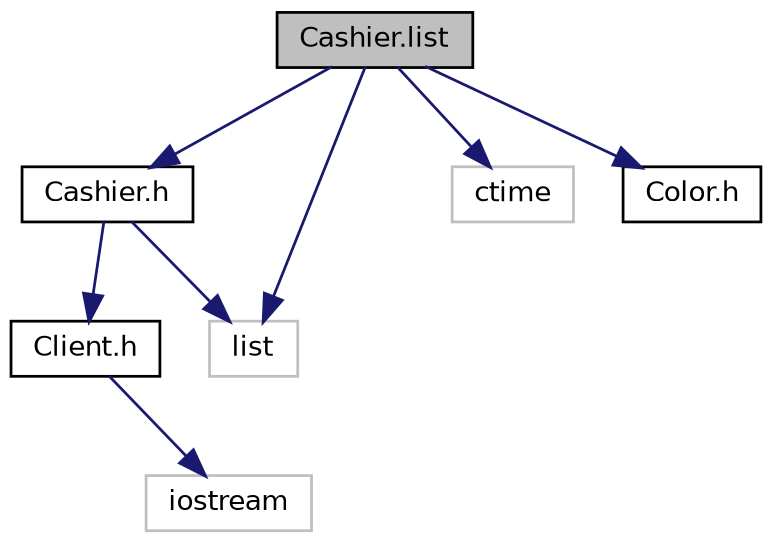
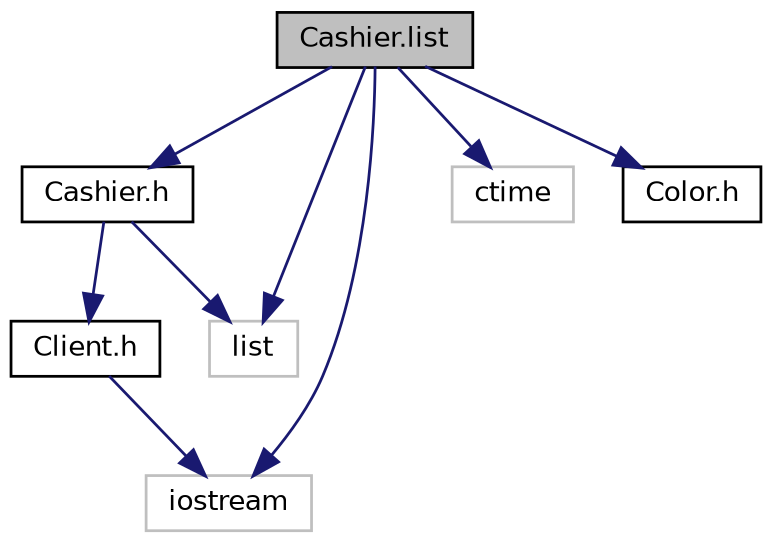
edge "Cashier.list" -> "iostream": added
